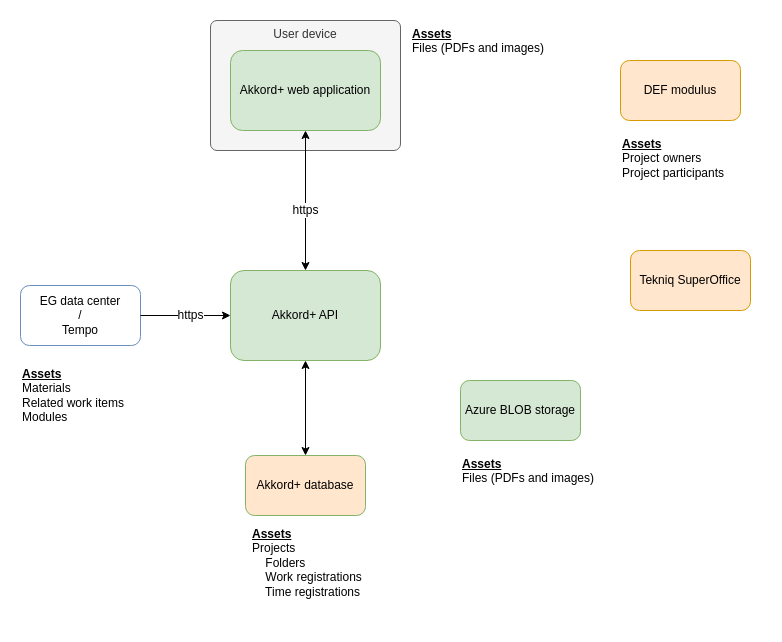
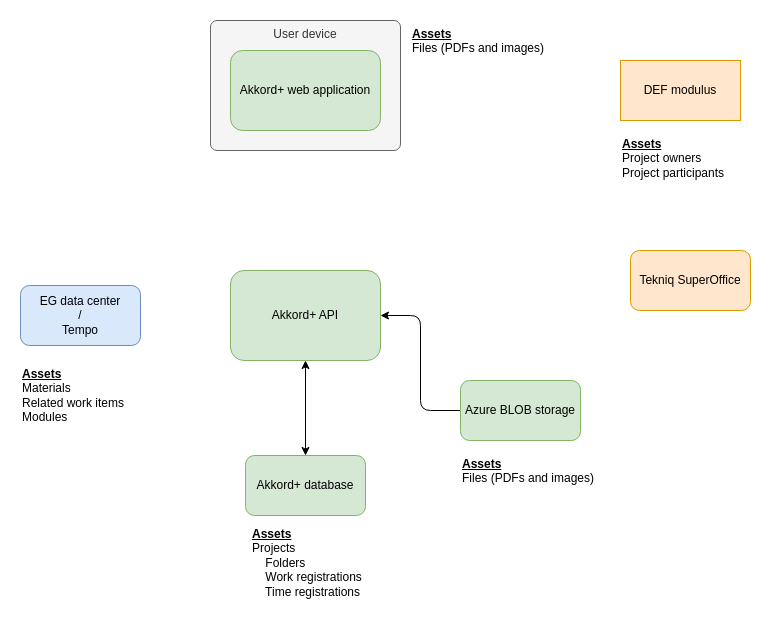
node "DEF modulus": shape rounded rectangle -> rectangle
edge "Akkord+ web application" -- "Akkord+ API": removed, label "https"
node "EG data center / Tempo": fillcolor #ffffff -> #dae8fc
edge "EG data center / Tempo" -> "Akkord+ API": removed, label "https"
edge "Azure BLOB storage" -> "Akkord+ API": added
node "Akkord+ database": fillcolor #ffe6cc -> #d5e8d4
